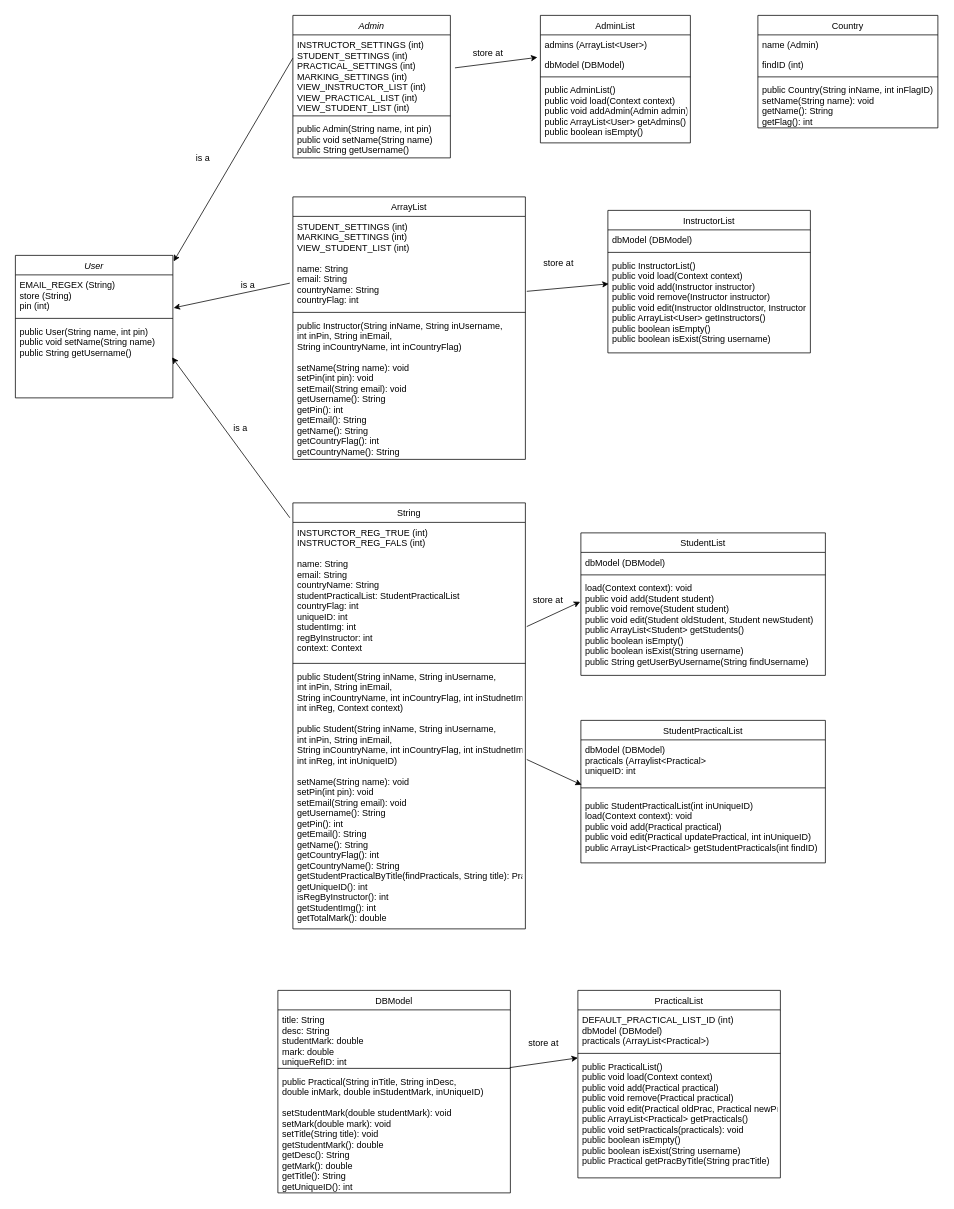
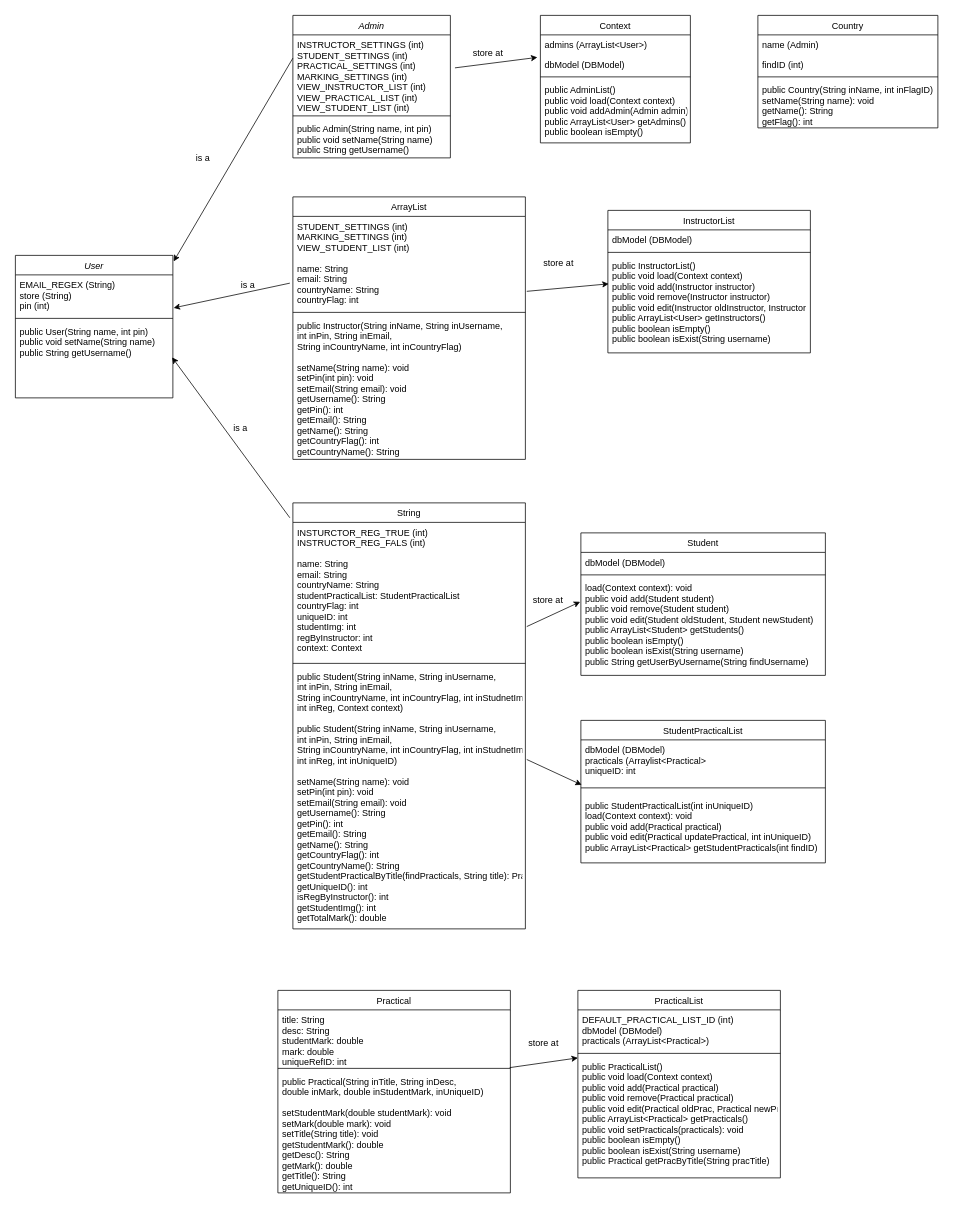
node "AdminList": label "AdminList" -> "Context"
node "StudentList": label "StudentList" -> "Student"
node "DBModel": label "DBModel" -> "Practical"
